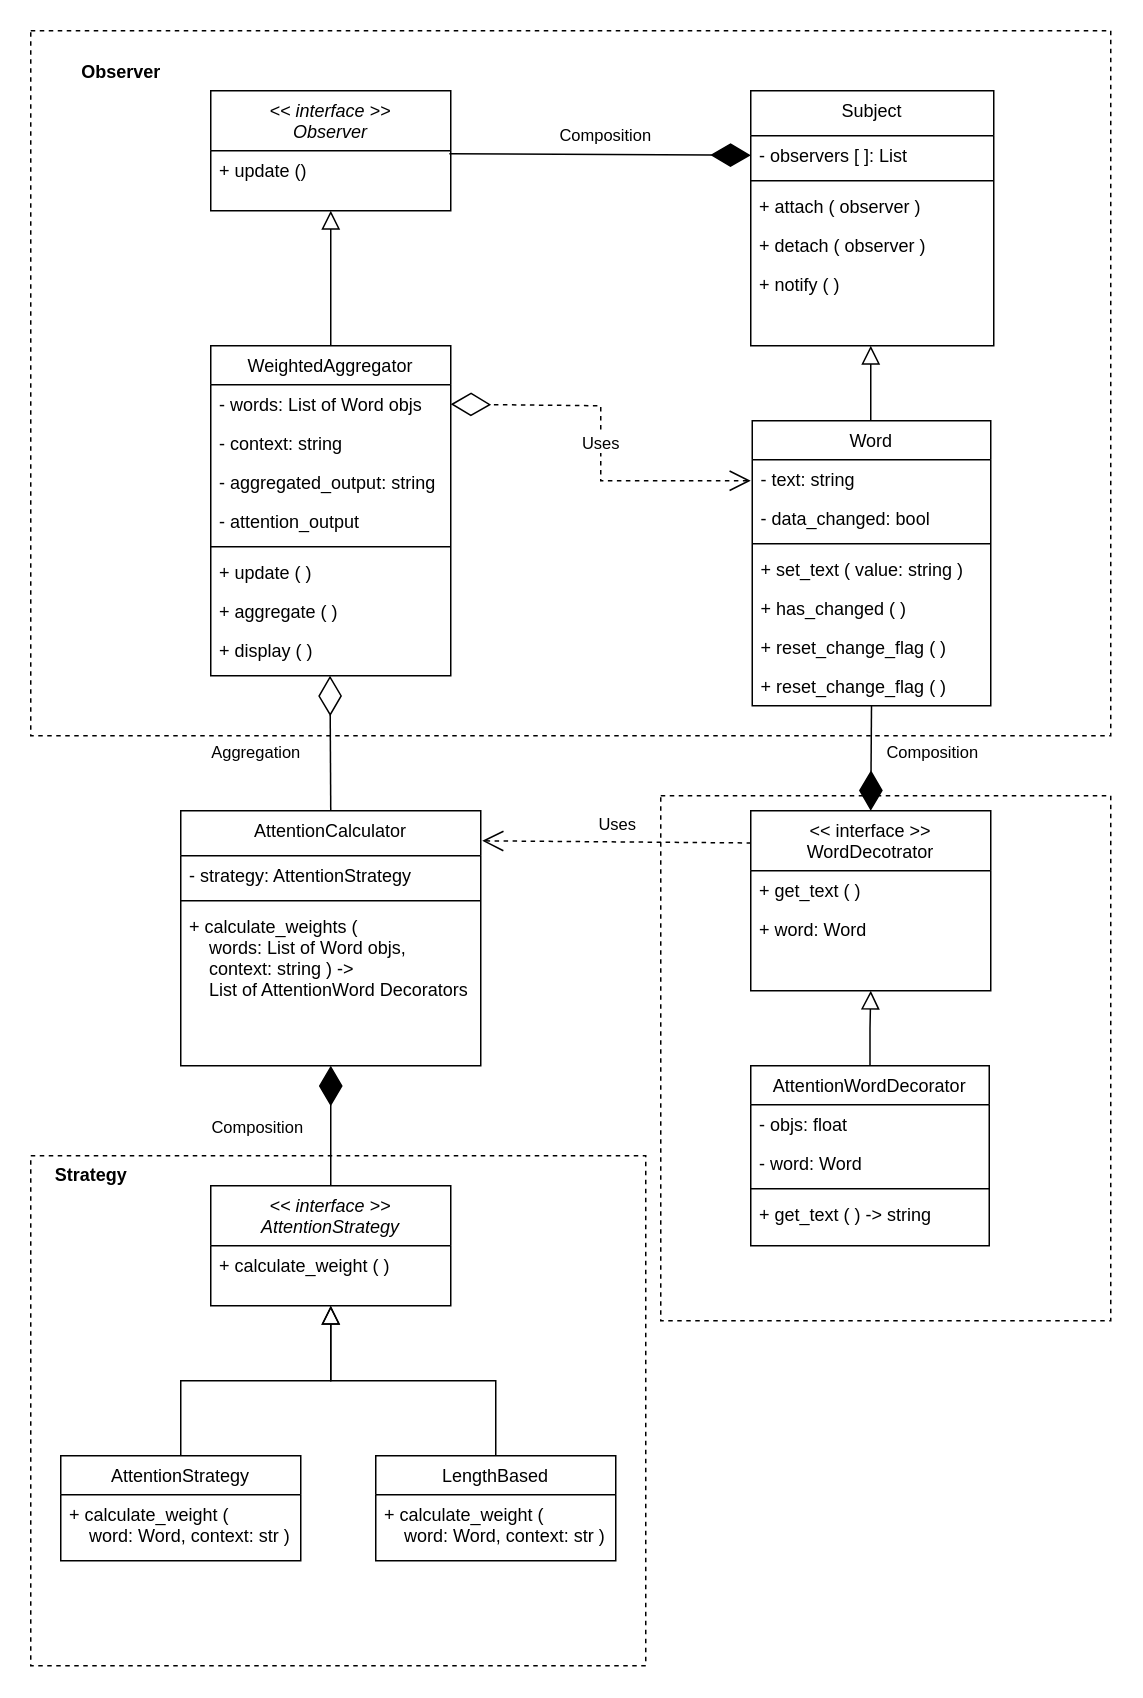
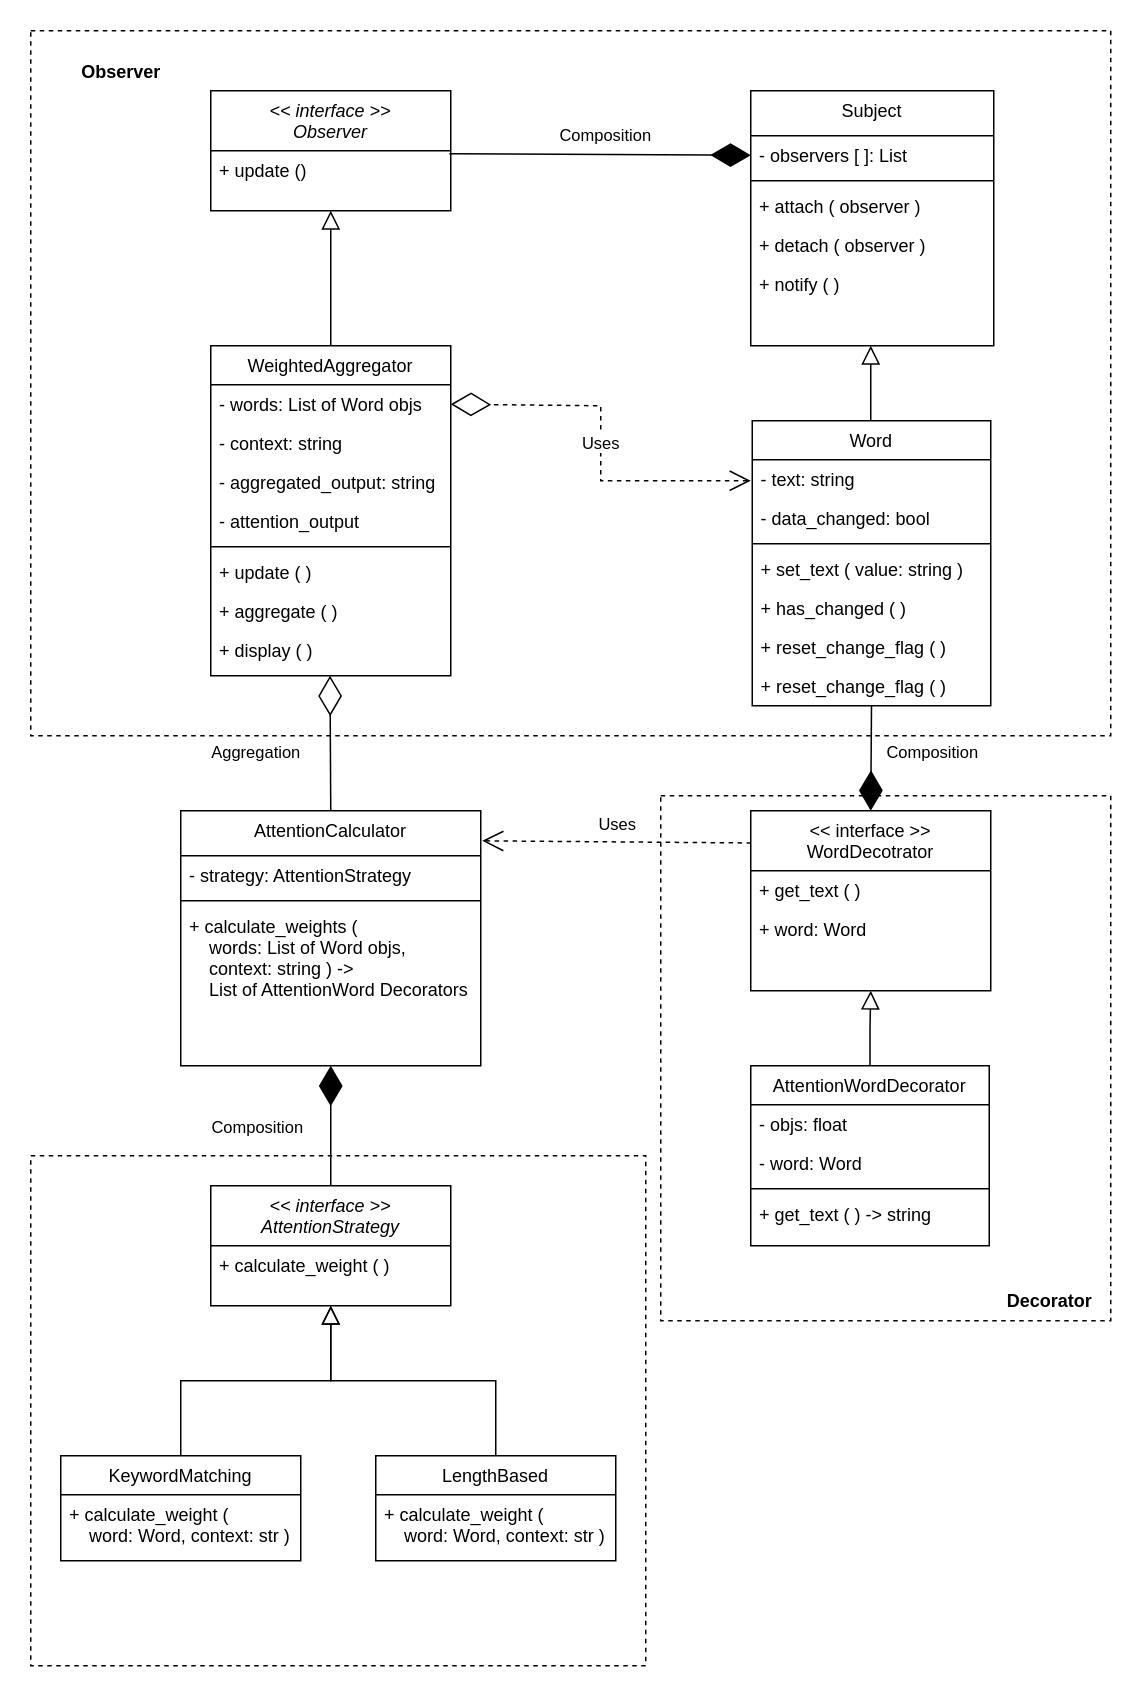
node "Strategy": removed
node "Decorator": added
node "AttentionStrategy": label "AttentionStrategy" -> "KeywordMatching"
